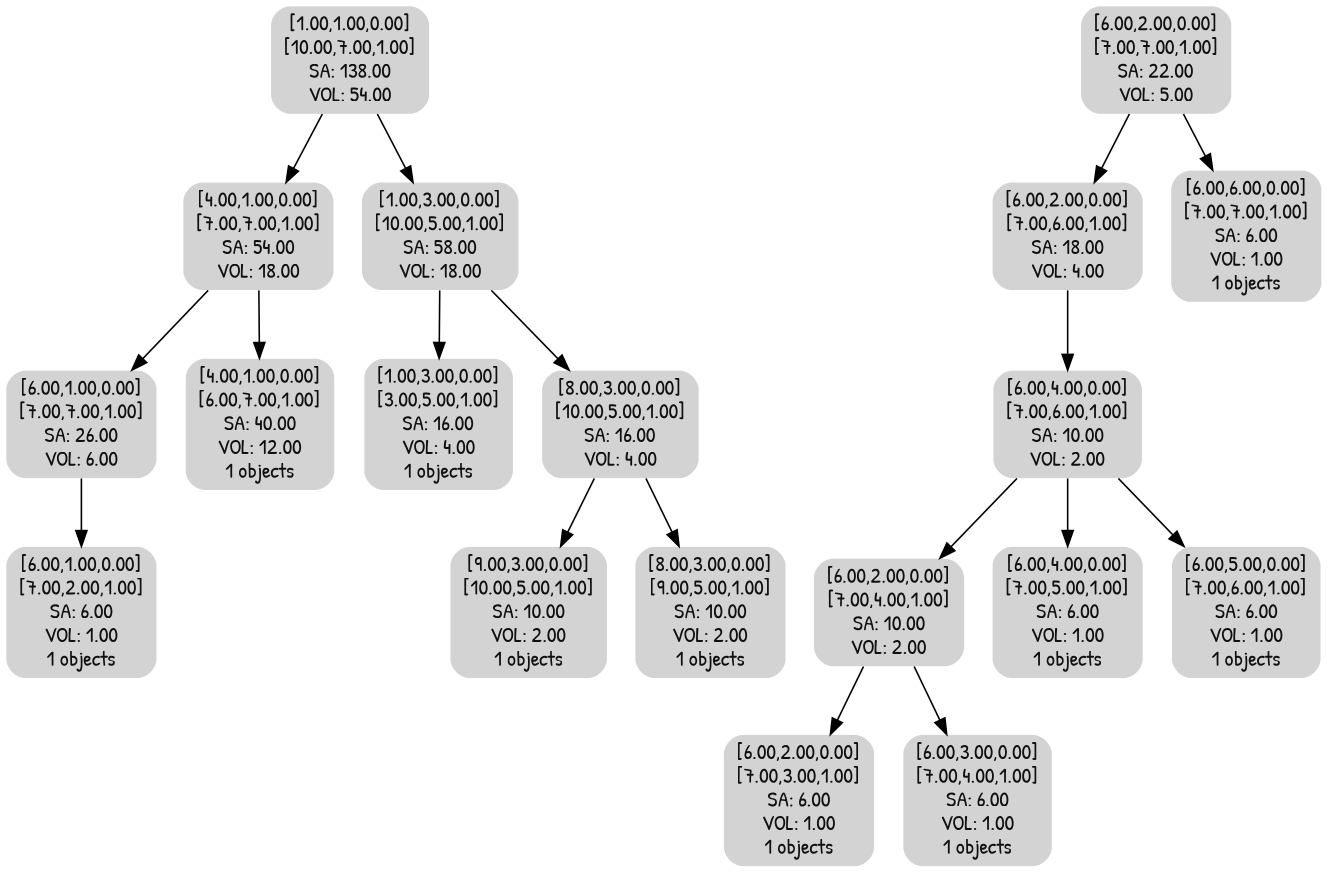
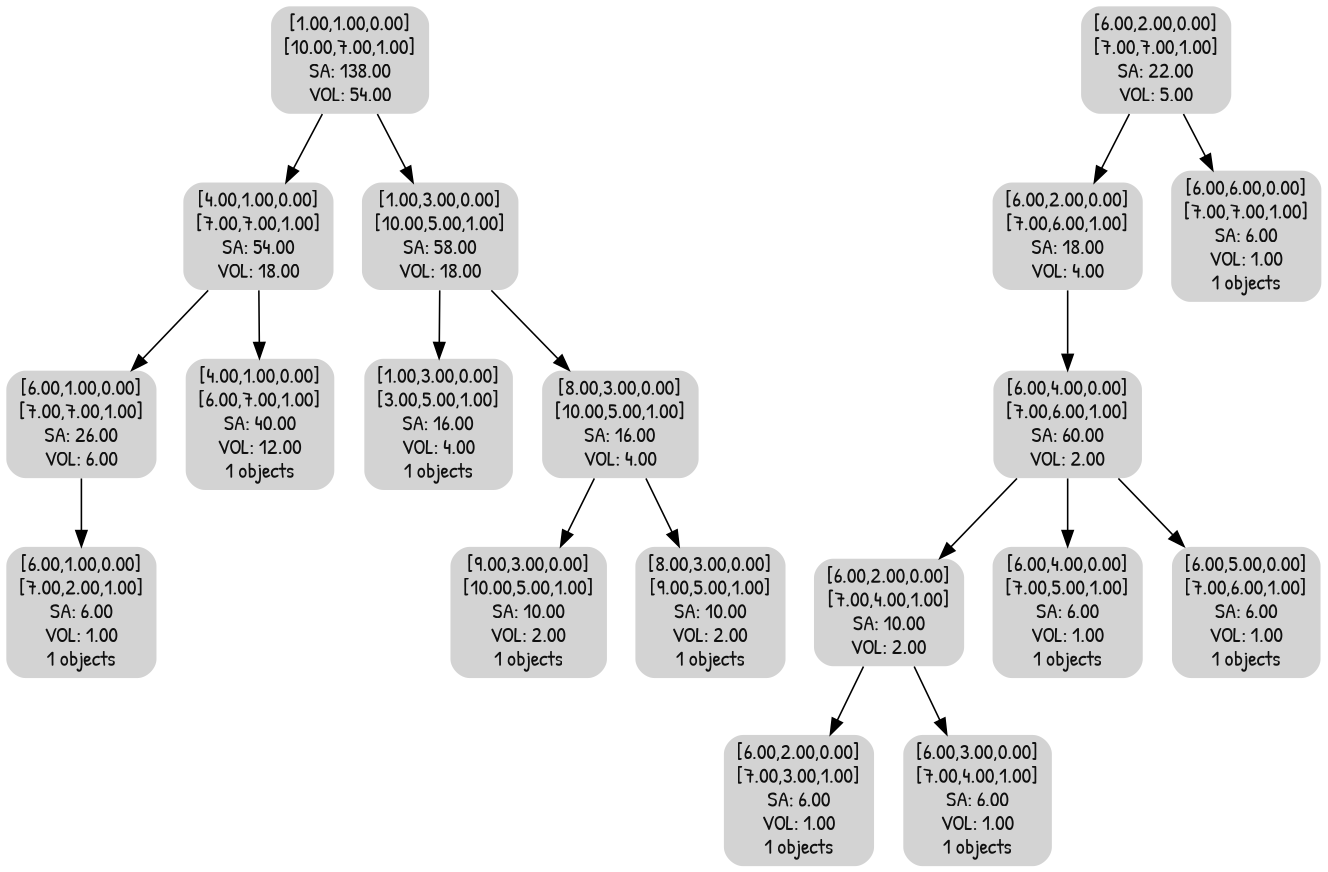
node "[6.00,4.00,0.00] [7.00,6.00,1.00] SA: 10.00 VOL: 2.00": label "[6.00,4.00,0.00] [7.00,6.00,1.00] SA: 10.00 VOL: 2.00" -> "[6.00,4.00,0.00] [7.00,6.00,1.00] SA: 60.00 VOL: 2.00"
